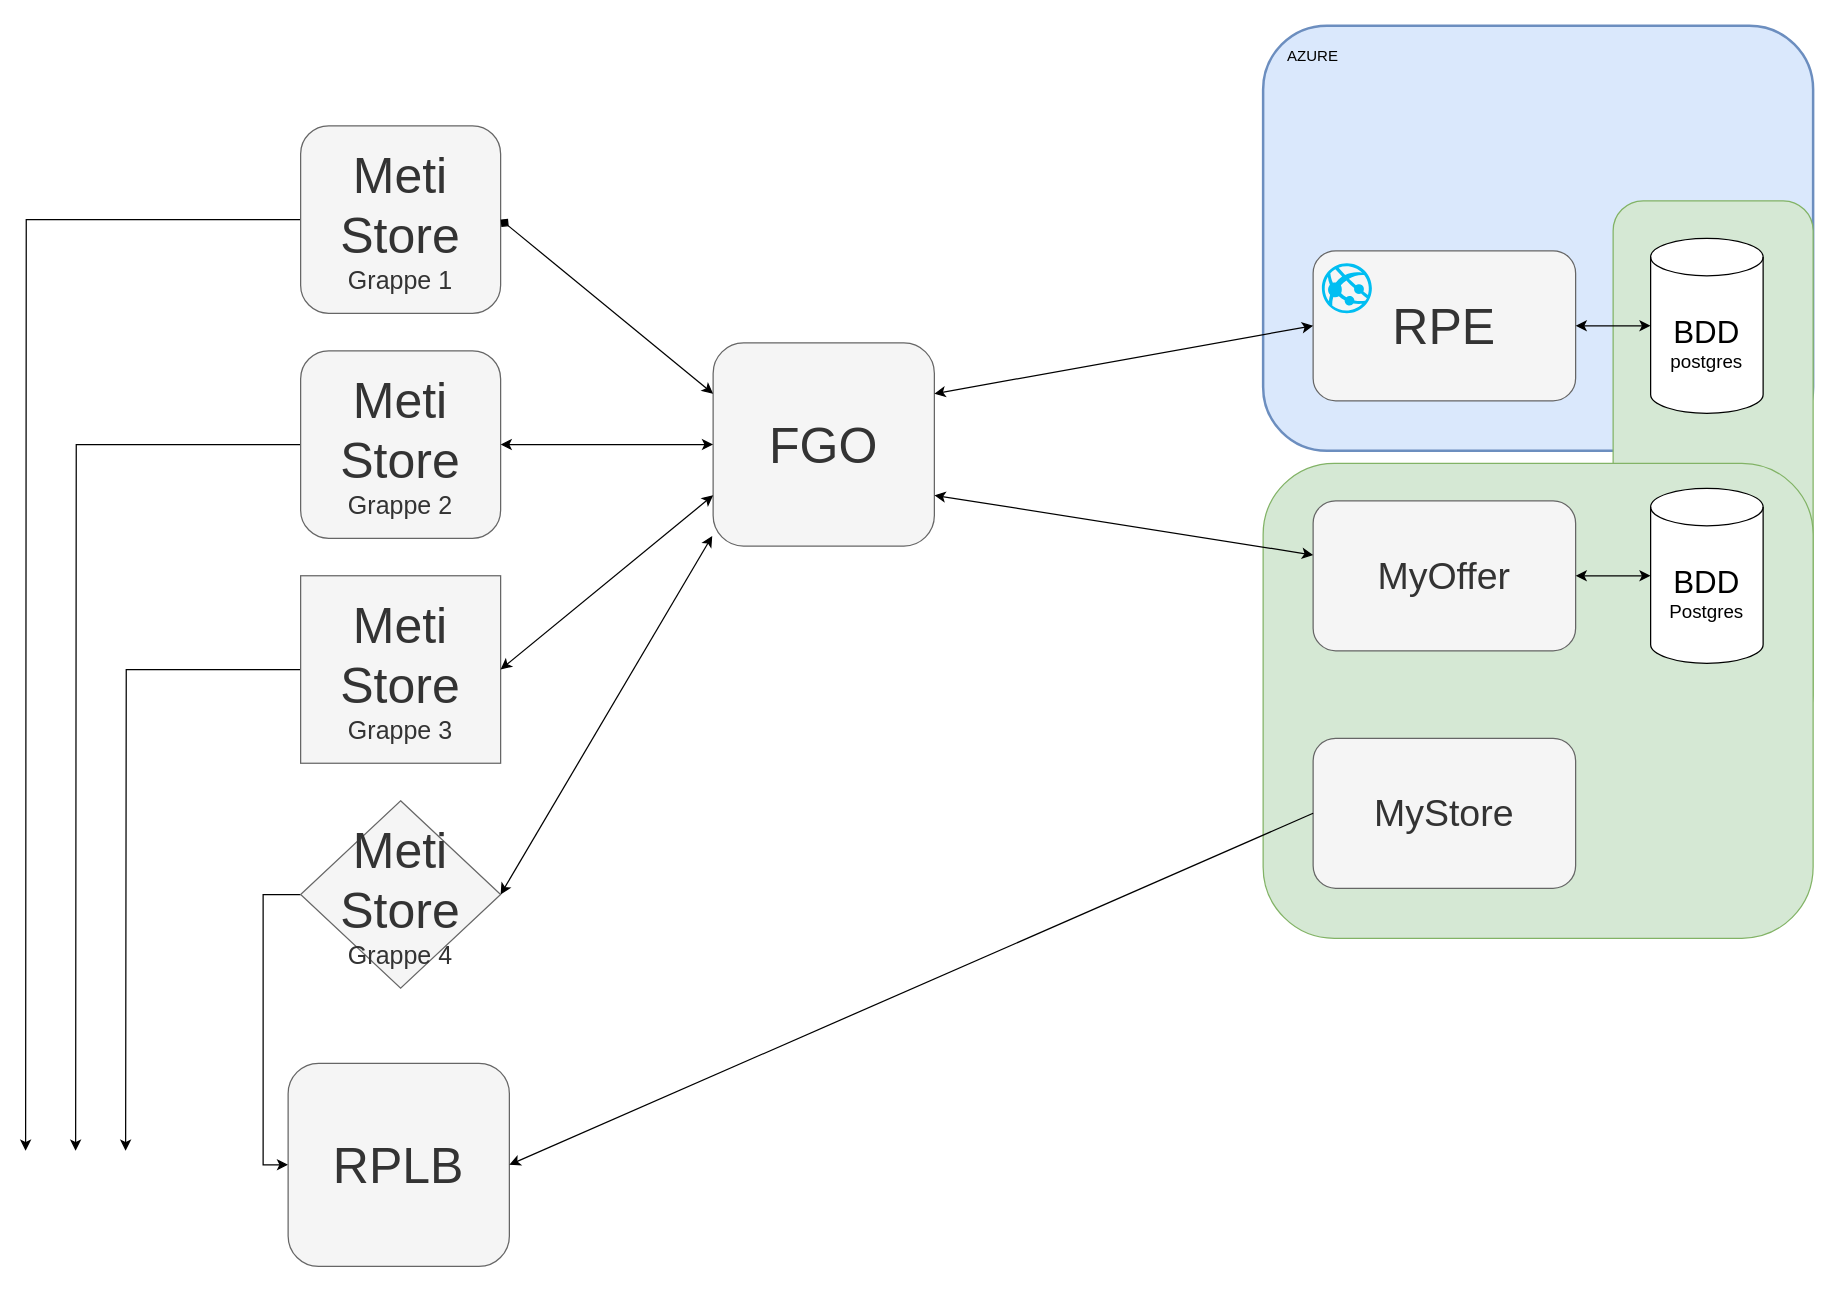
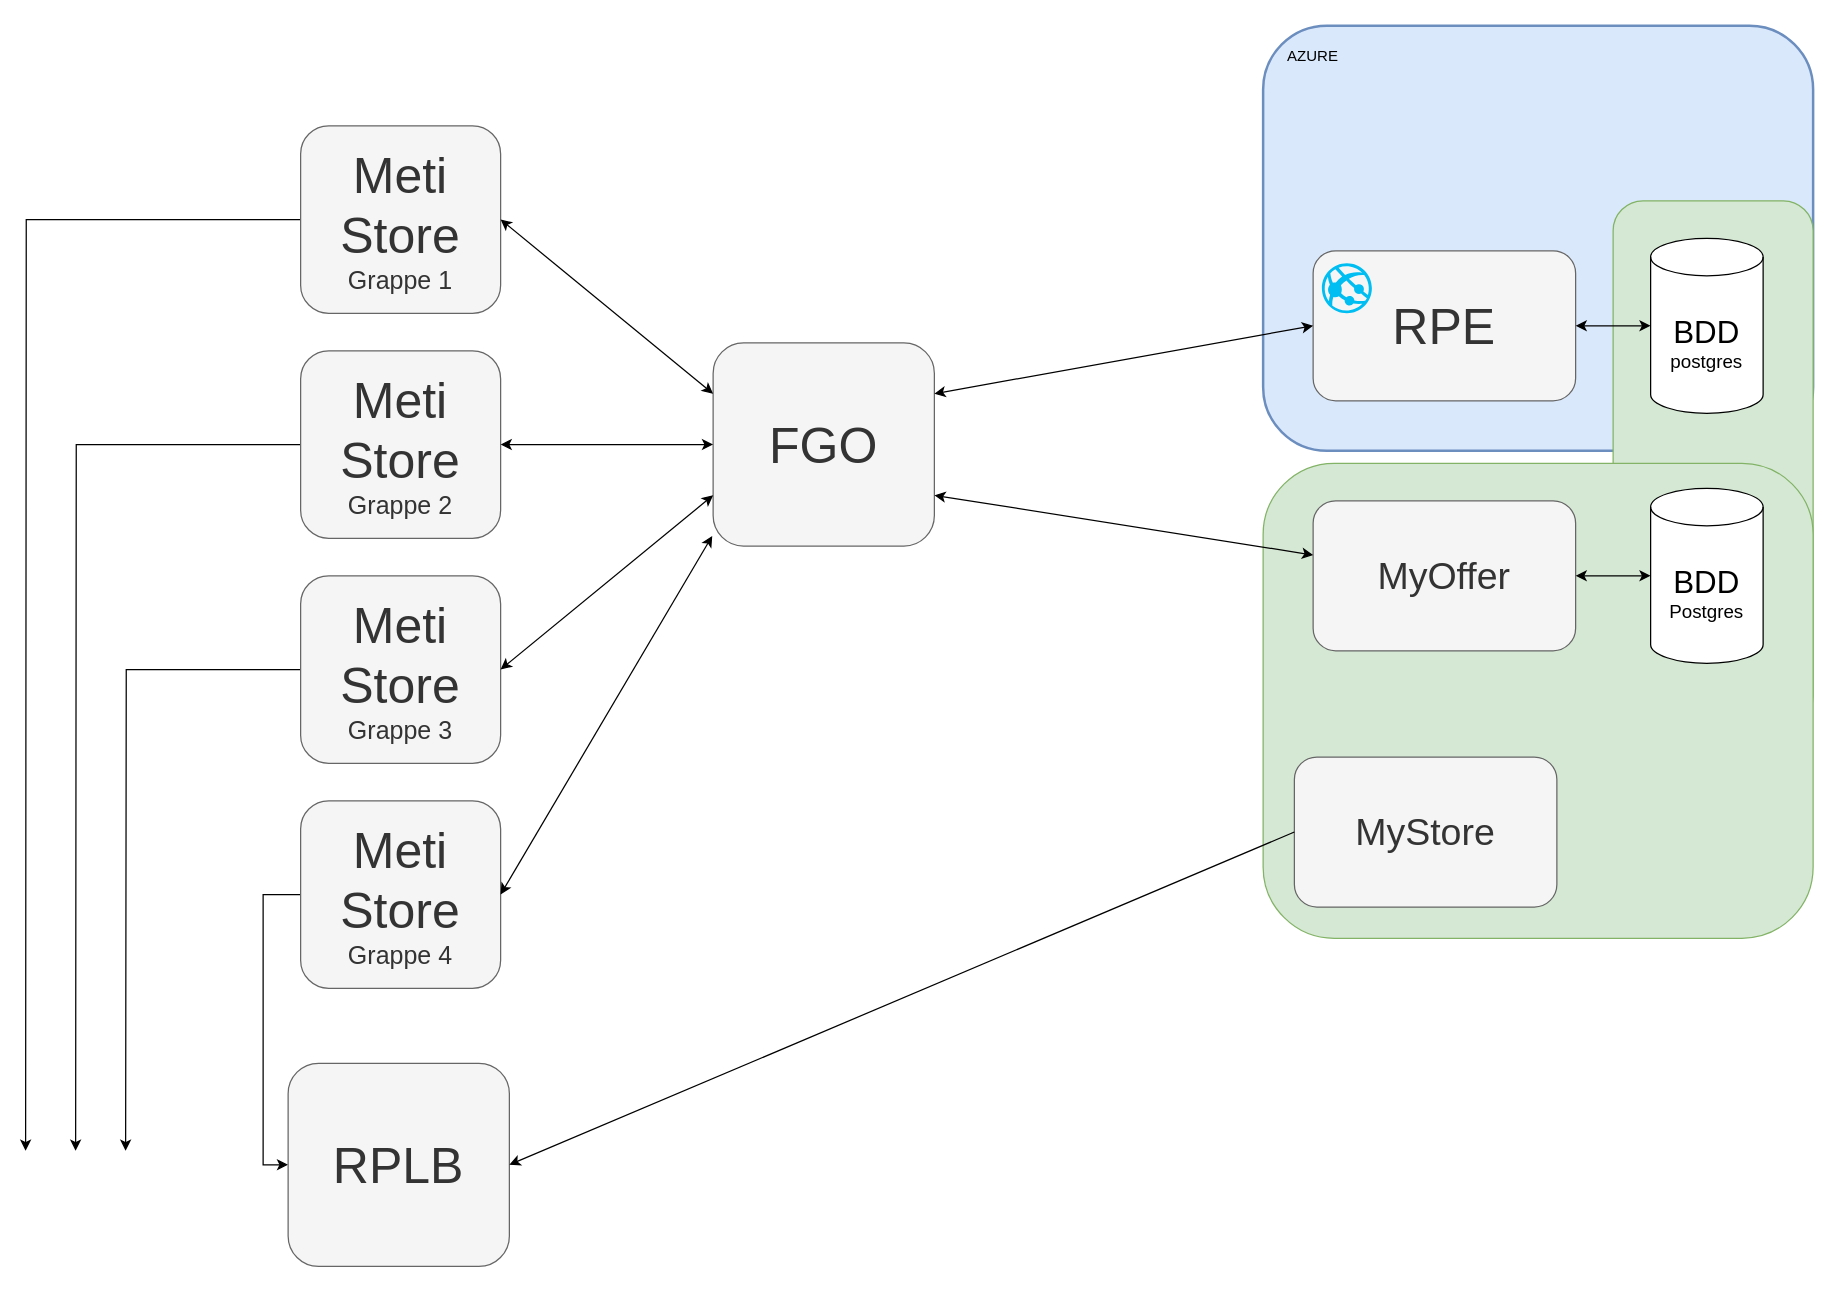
edge "Meti Store Grappe 1" -- "FGO": arrowhead diamond -> classic
node "Meti Store Grappe 3": shape rectangle -> rounded rectangle
node "MyStore": moved (1444, 813) -> (1426, 832)
node "Meti Store Grappe 4": shape diamond -> rounded rectangle
